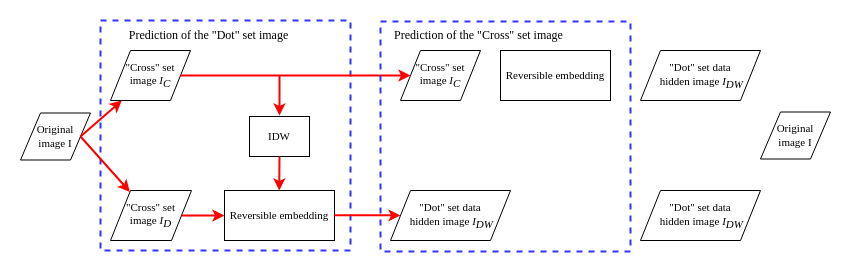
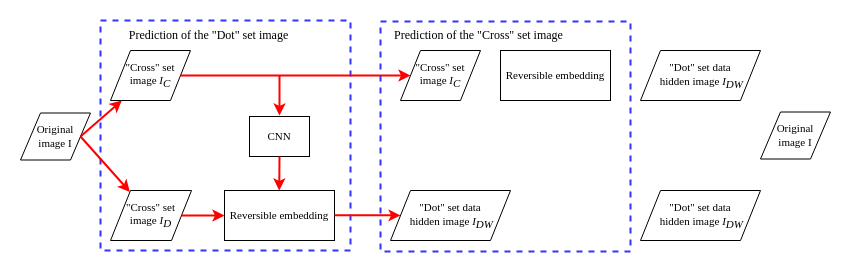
node "IDW": label "IDW" -> "CNN"
